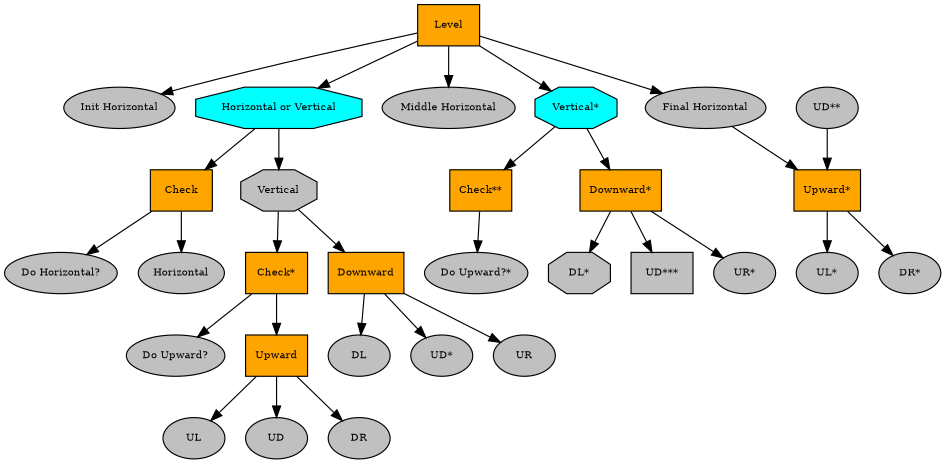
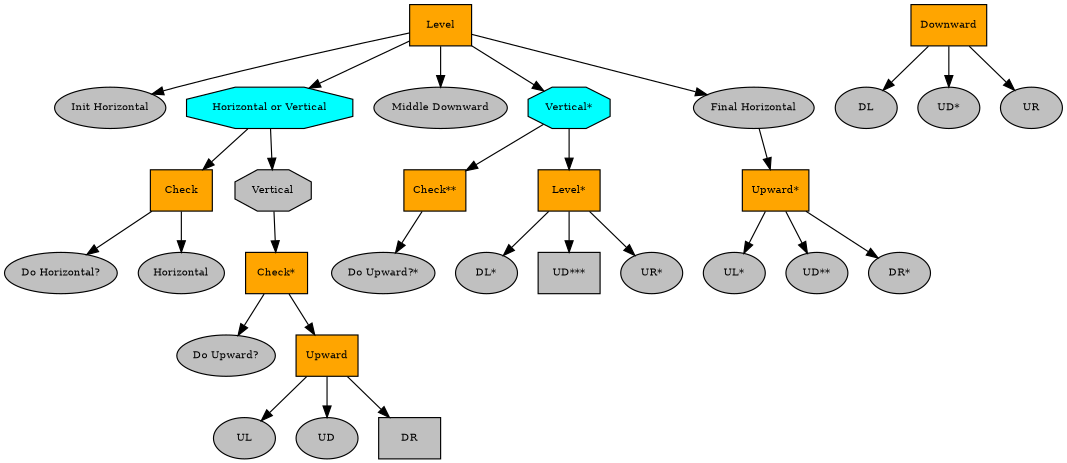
node "Middle Horizontal": label "Middle Horizontal" -> "Middle Downward"
edge "UD**" -> "Upward*": reversed
node "Downward*": label "Downward*" -> "Level*"
edge "Vertical" -> "Downward": removed
node "DL*": shape octagon -> ellipse
node "DR": shape ellipse -> box
